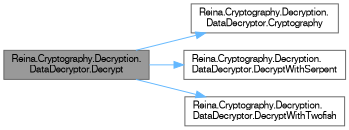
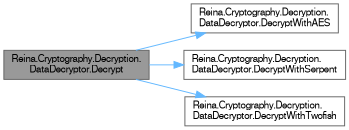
node "Reina.Cryptography.Decryption. DataDecryptor.Cryptography": label "Reina.Cryptography.Decryption. DataDecryptor.Cryptography" -> "Reina.Cryptography.Decryption. DataDecryptor.DecryptWithAES"
